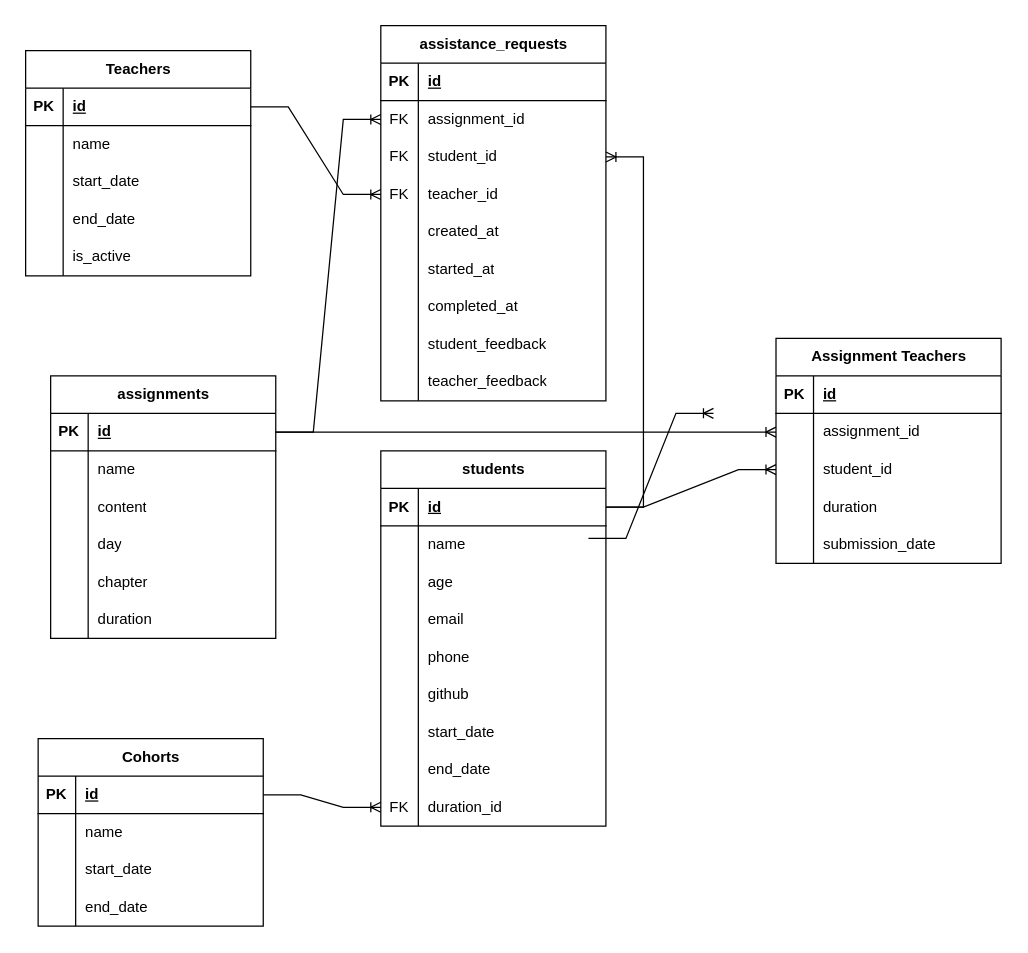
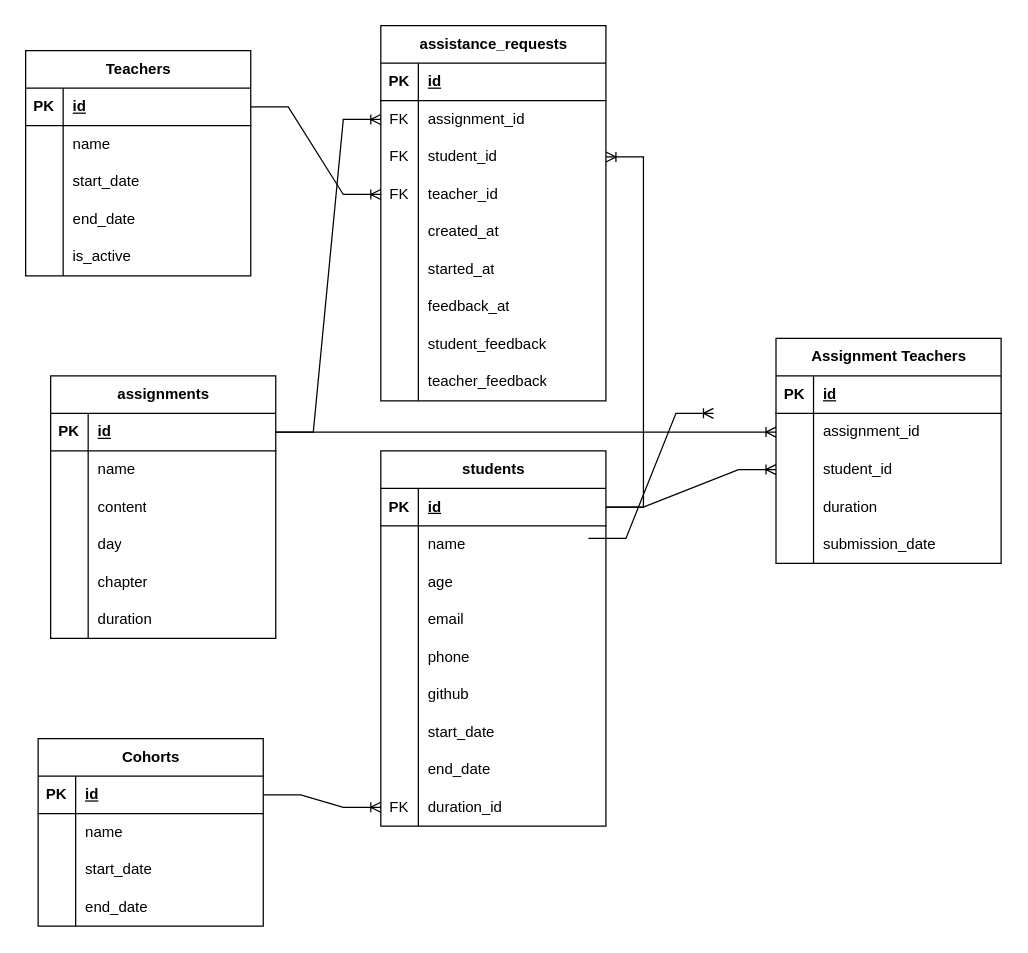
node "completed_at": label "completed_at" -> "feedback_at"
